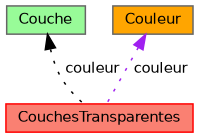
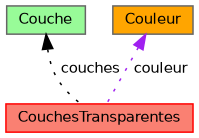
edge "CouchesTransparentes" -> "Couche": label " couleur" -> " couches"
